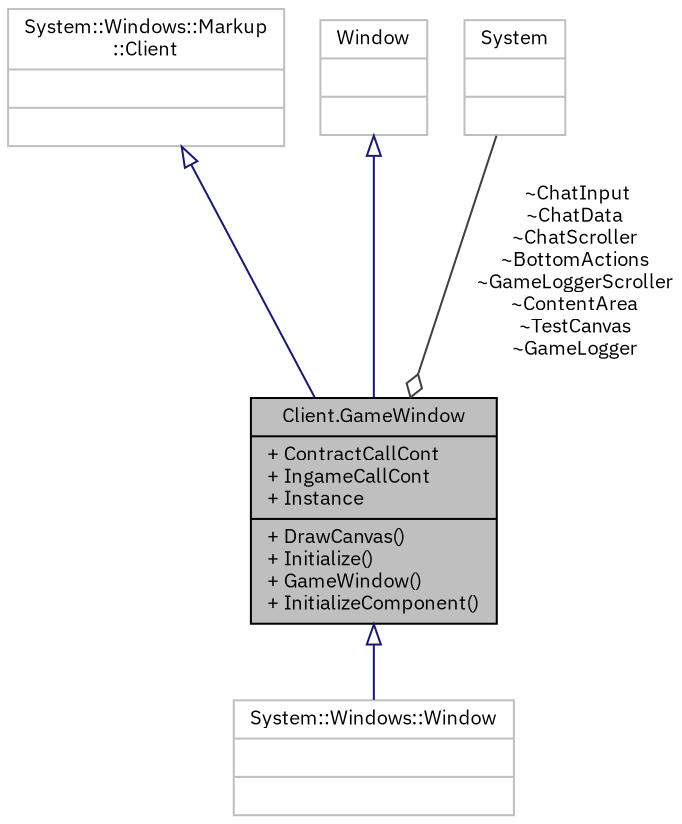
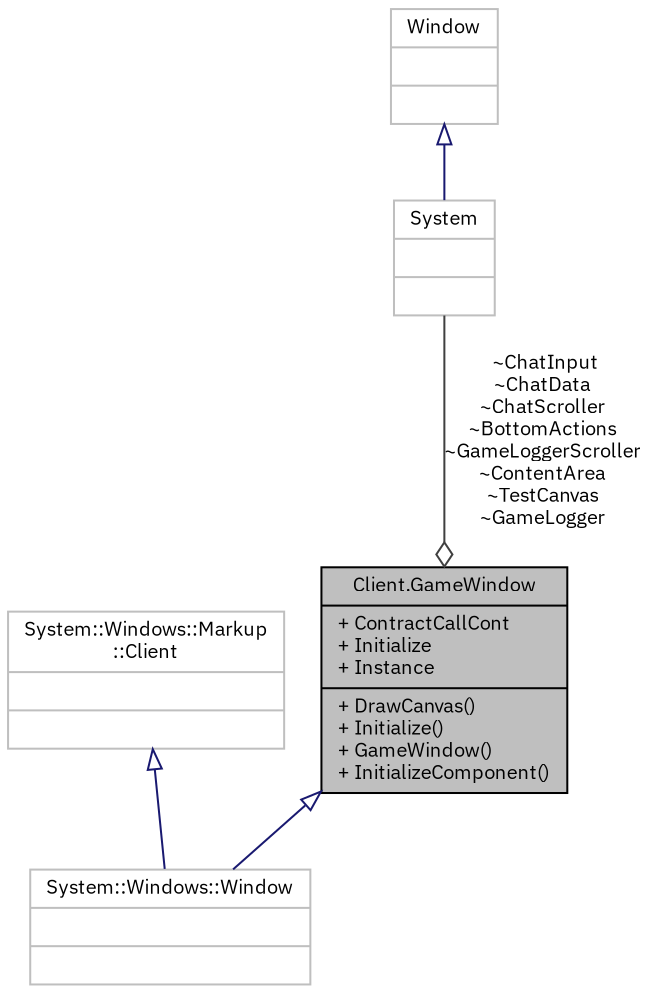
edge "Client.GameWindow" -> "Window": now "System" -> "Window"
edge "Client.GameWindow" -> "System::Windows::Markup": now "System::Windows::Window" -> "System::Windows::Markup"
node "Client.GameWindow": text "+ IngameCallCont" -> "+ Initialize"
